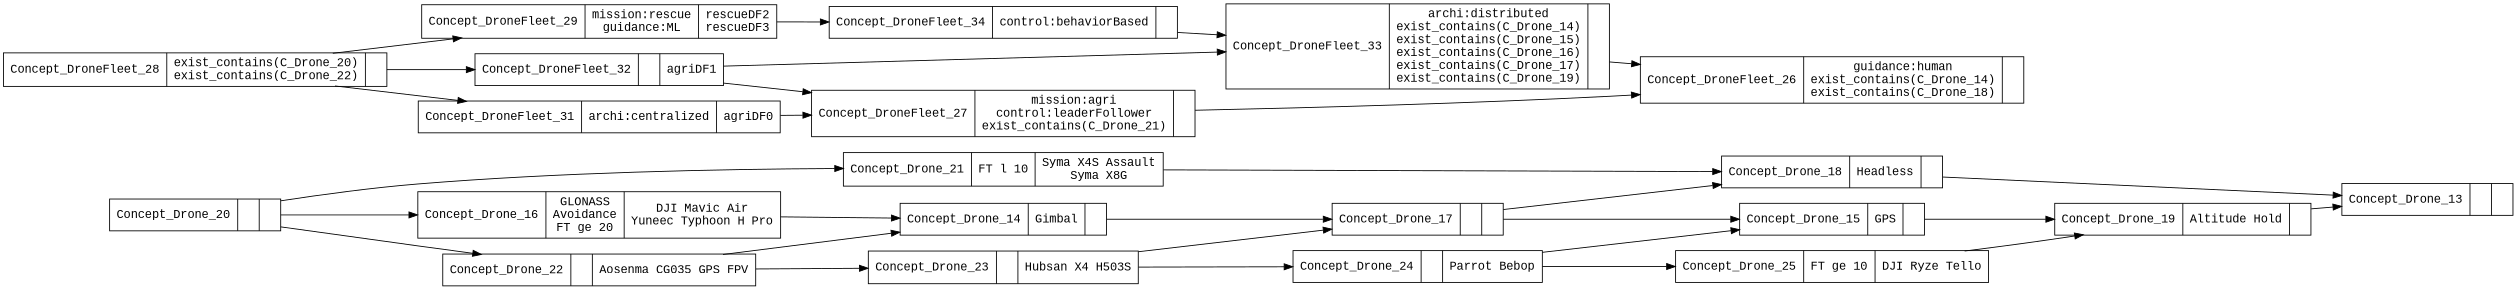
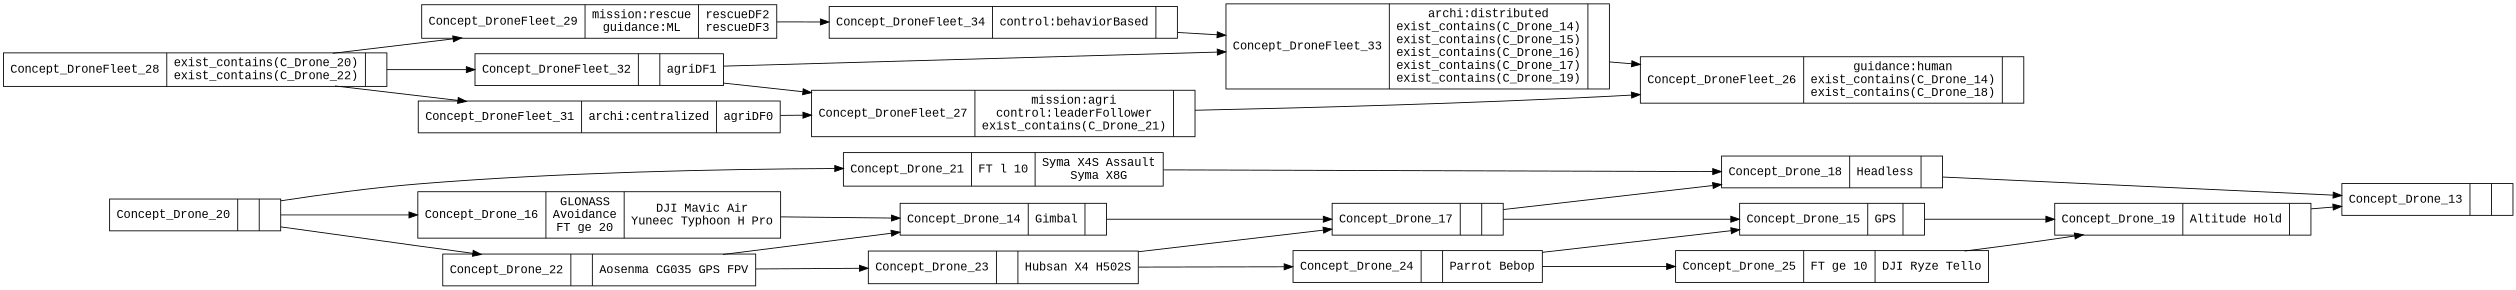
node "Concept_Drone_23": text "Hubsan X4 H503S" -> "Hubsan X4 H502S"
